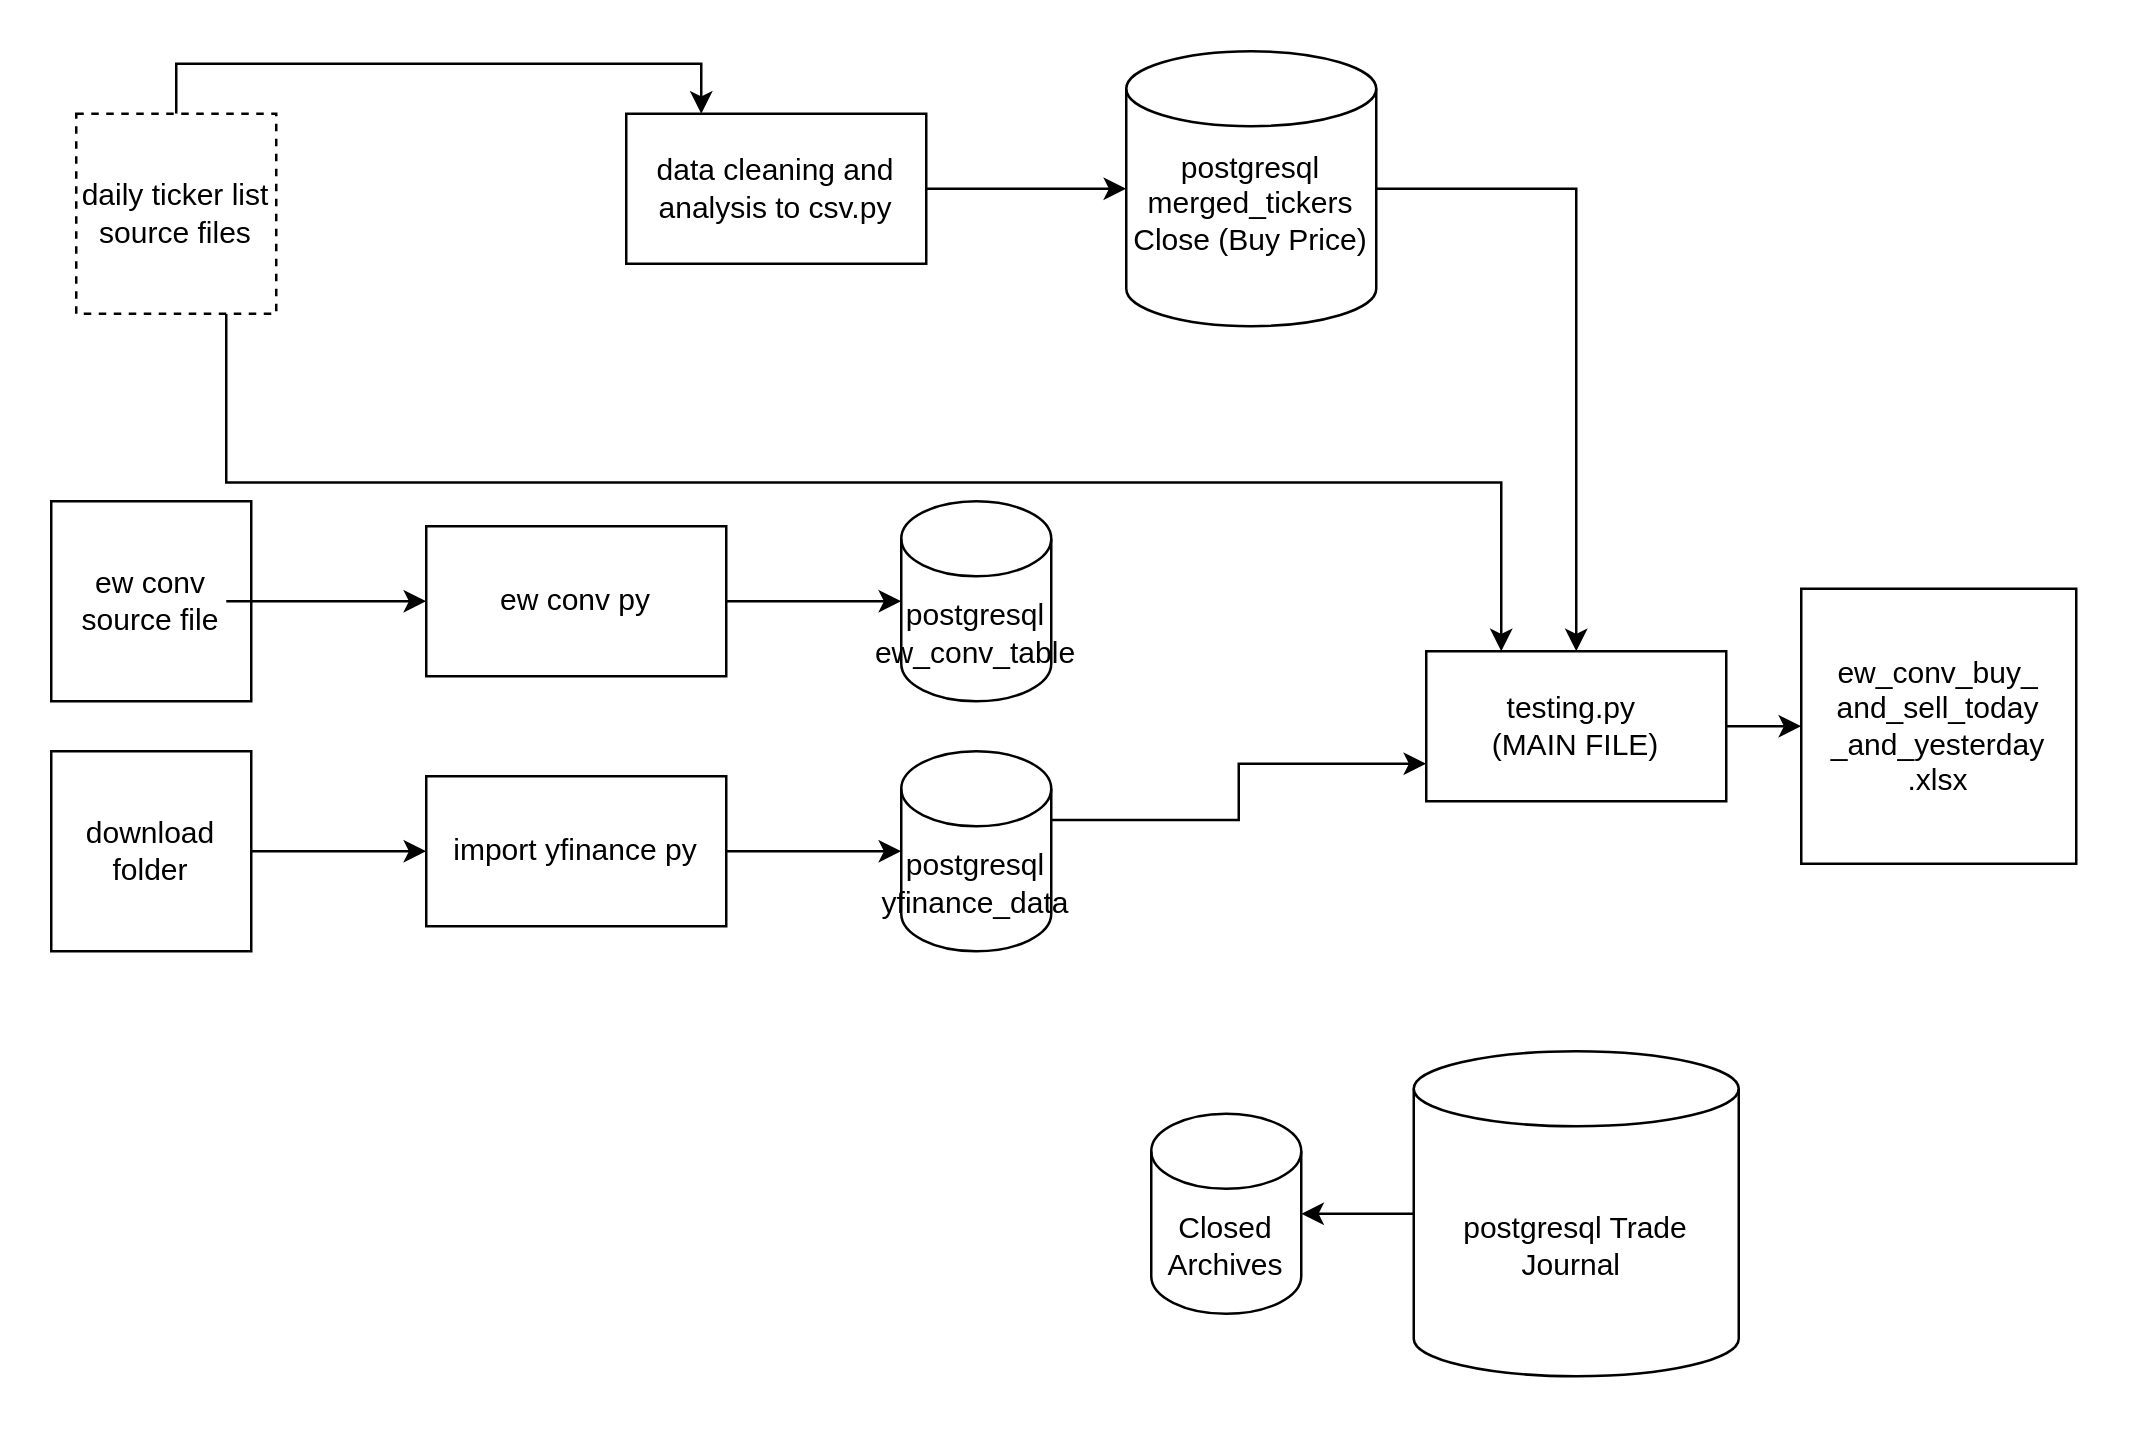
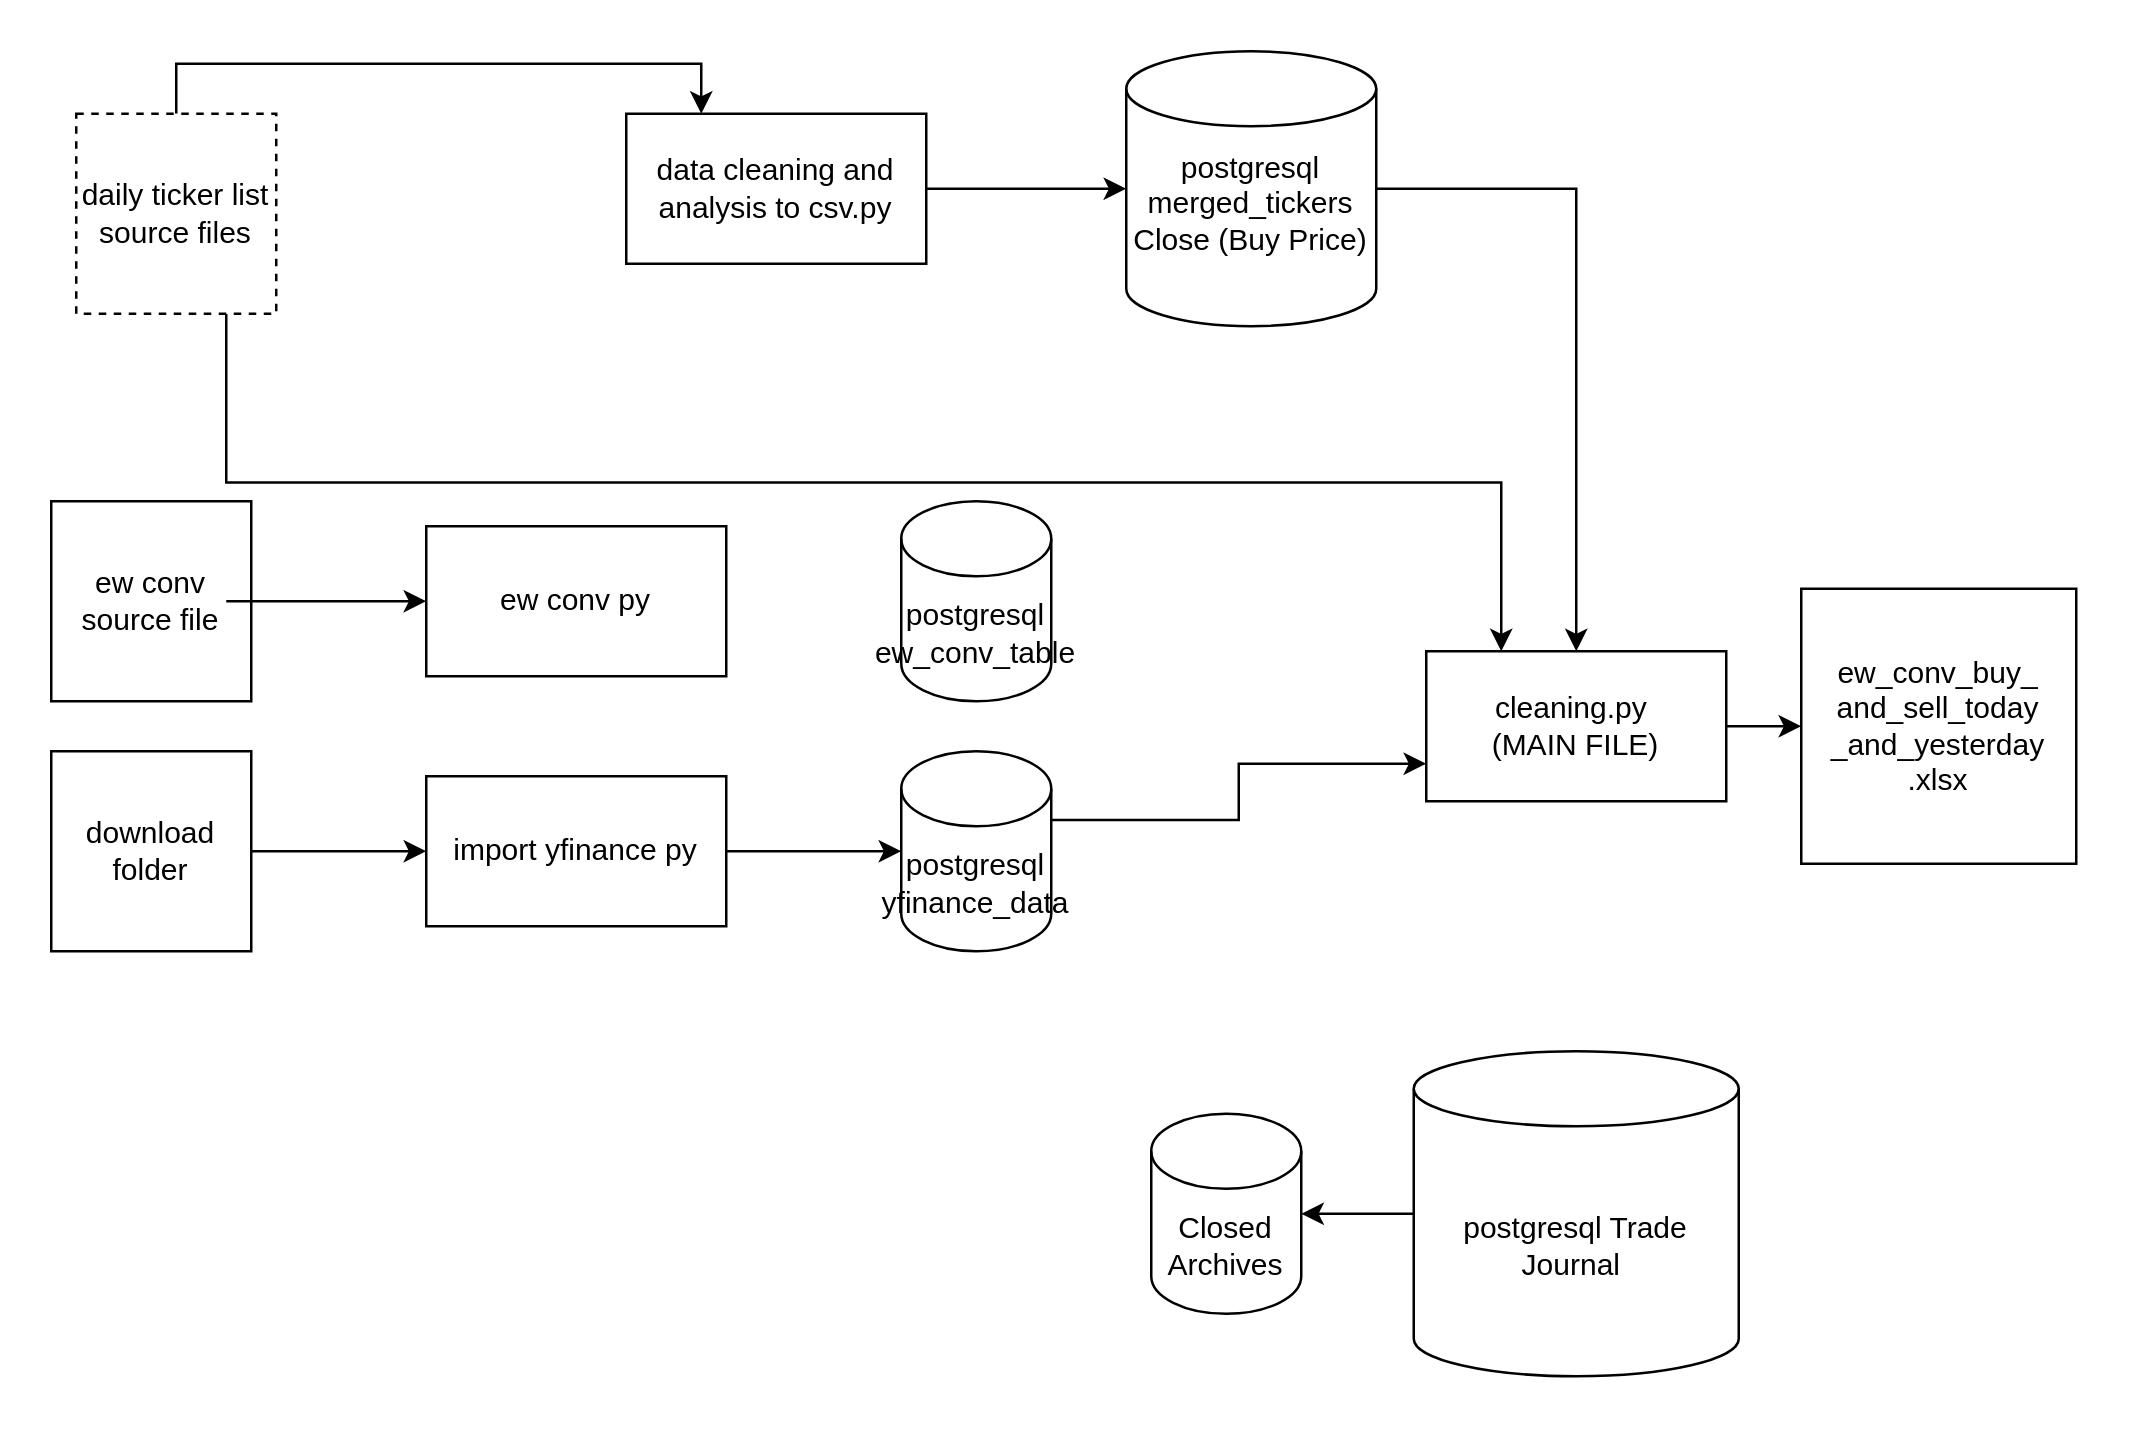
edge "ew conv py" -> "postgresql ew_conv_table": removed
node "testing.py (MAIN FILE)": label "testing.py (MAIN FILE)" -> "cleaning.py (MAIN FILE)"
